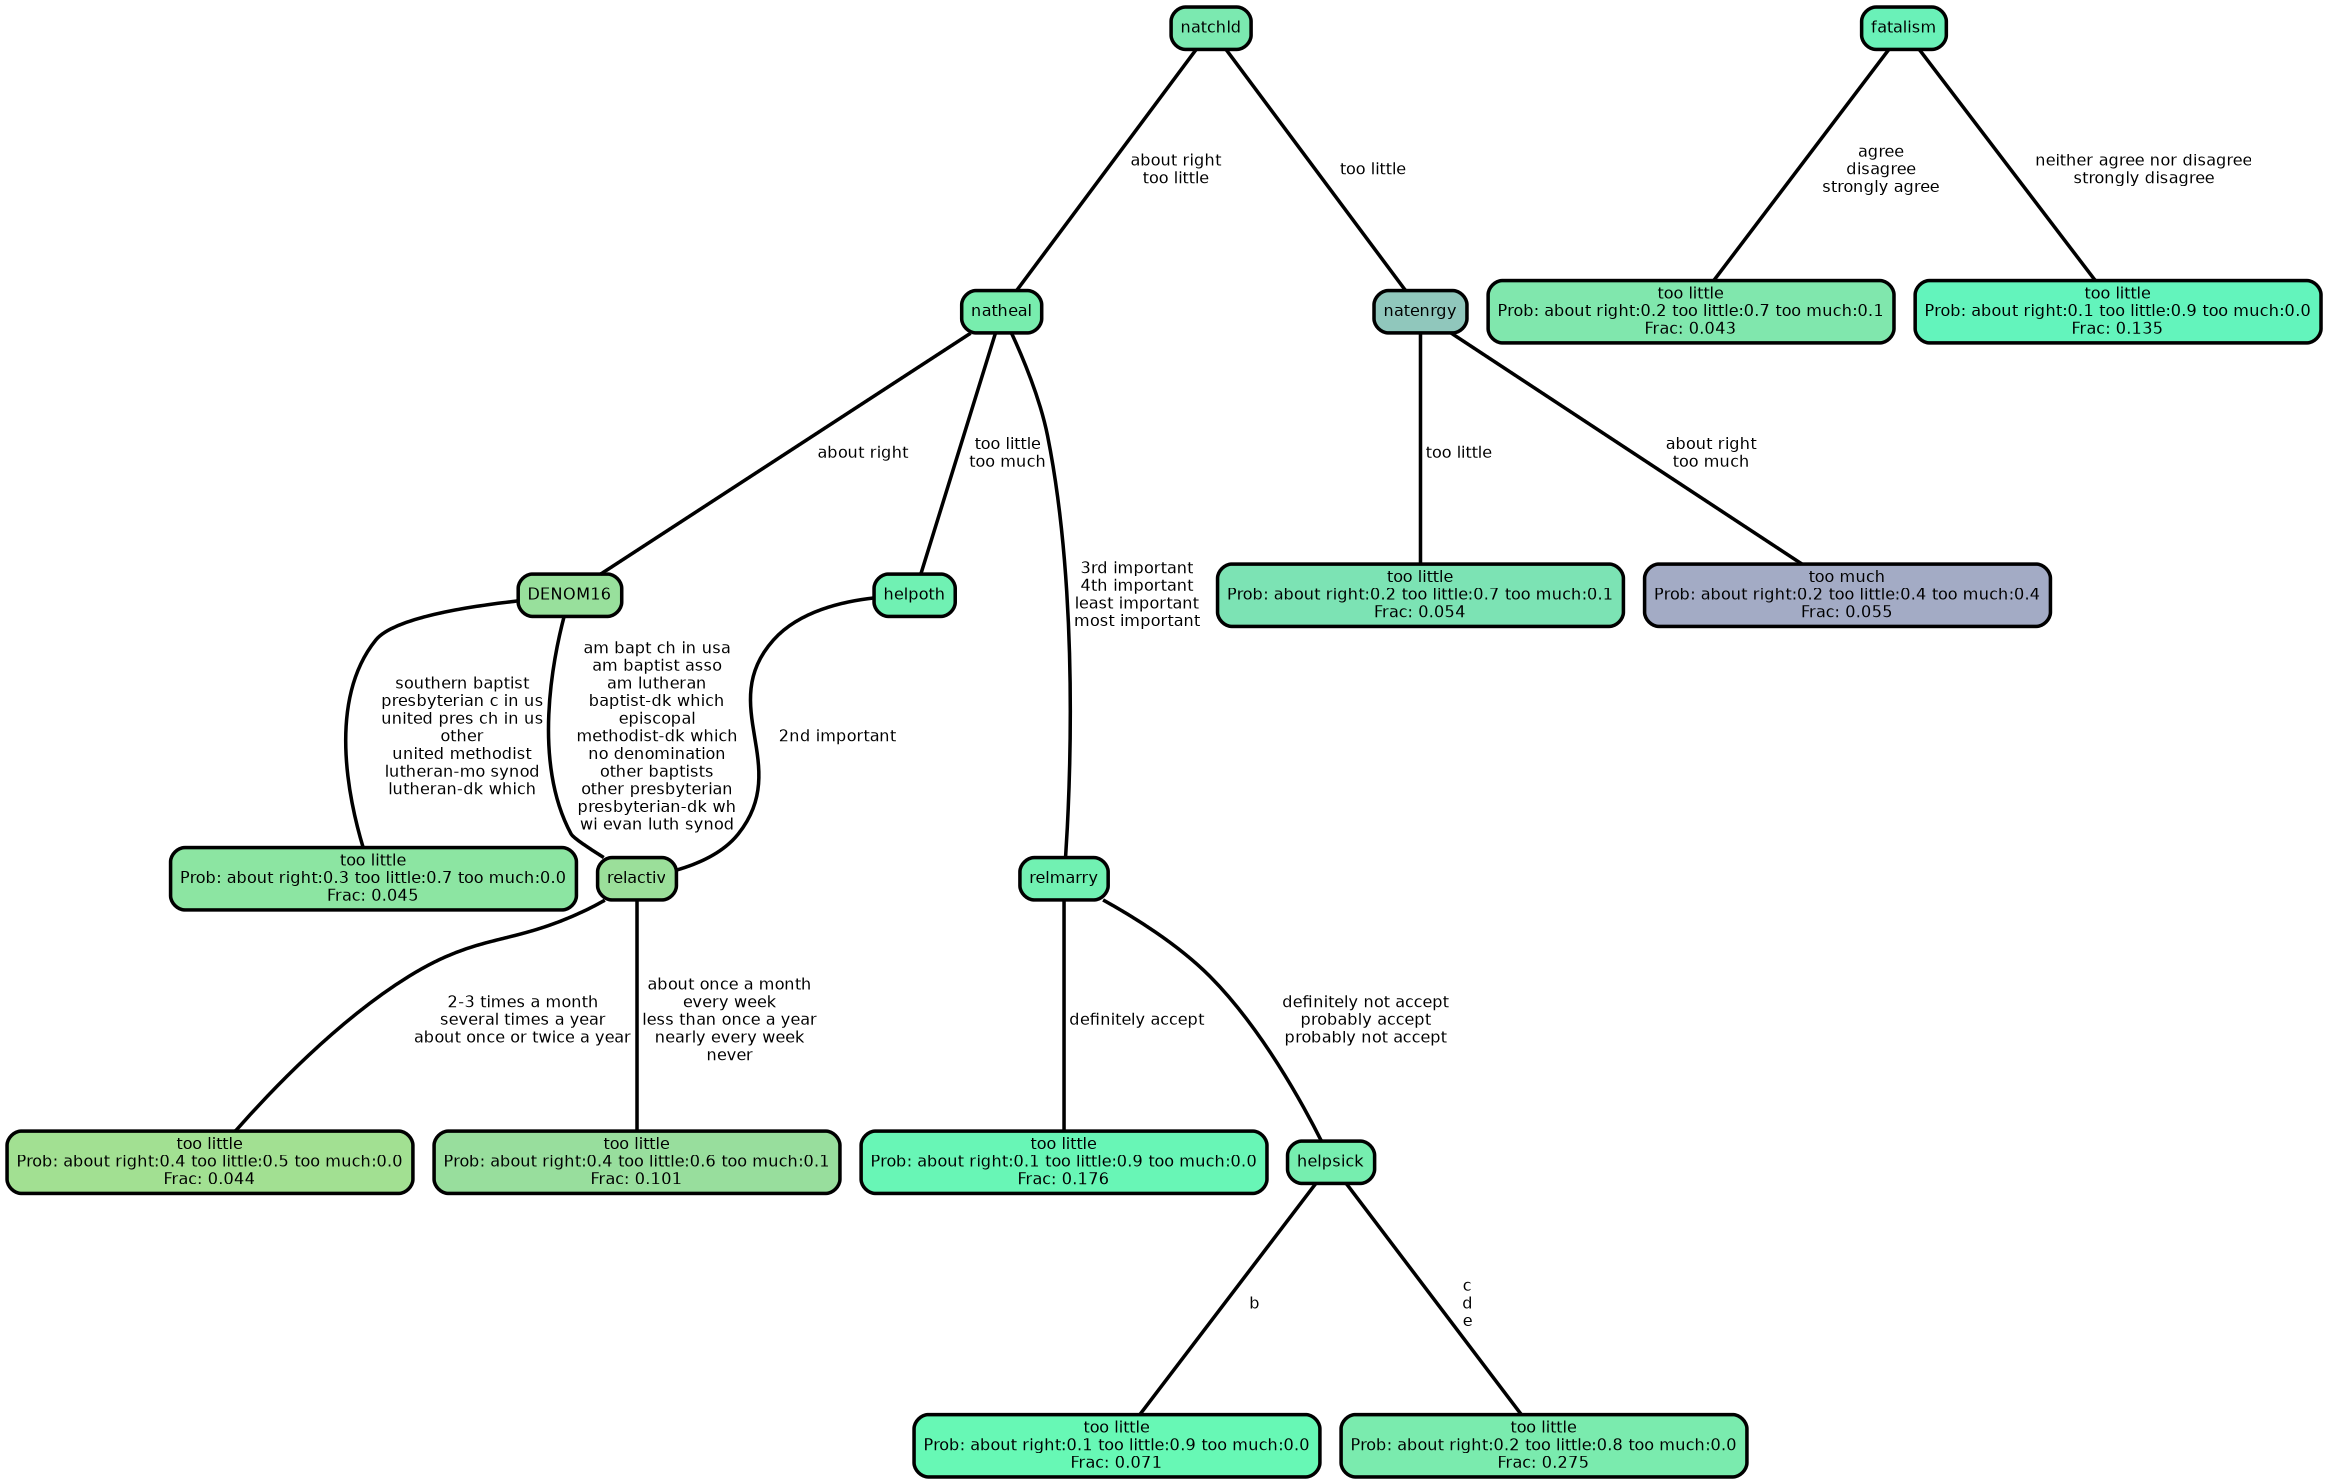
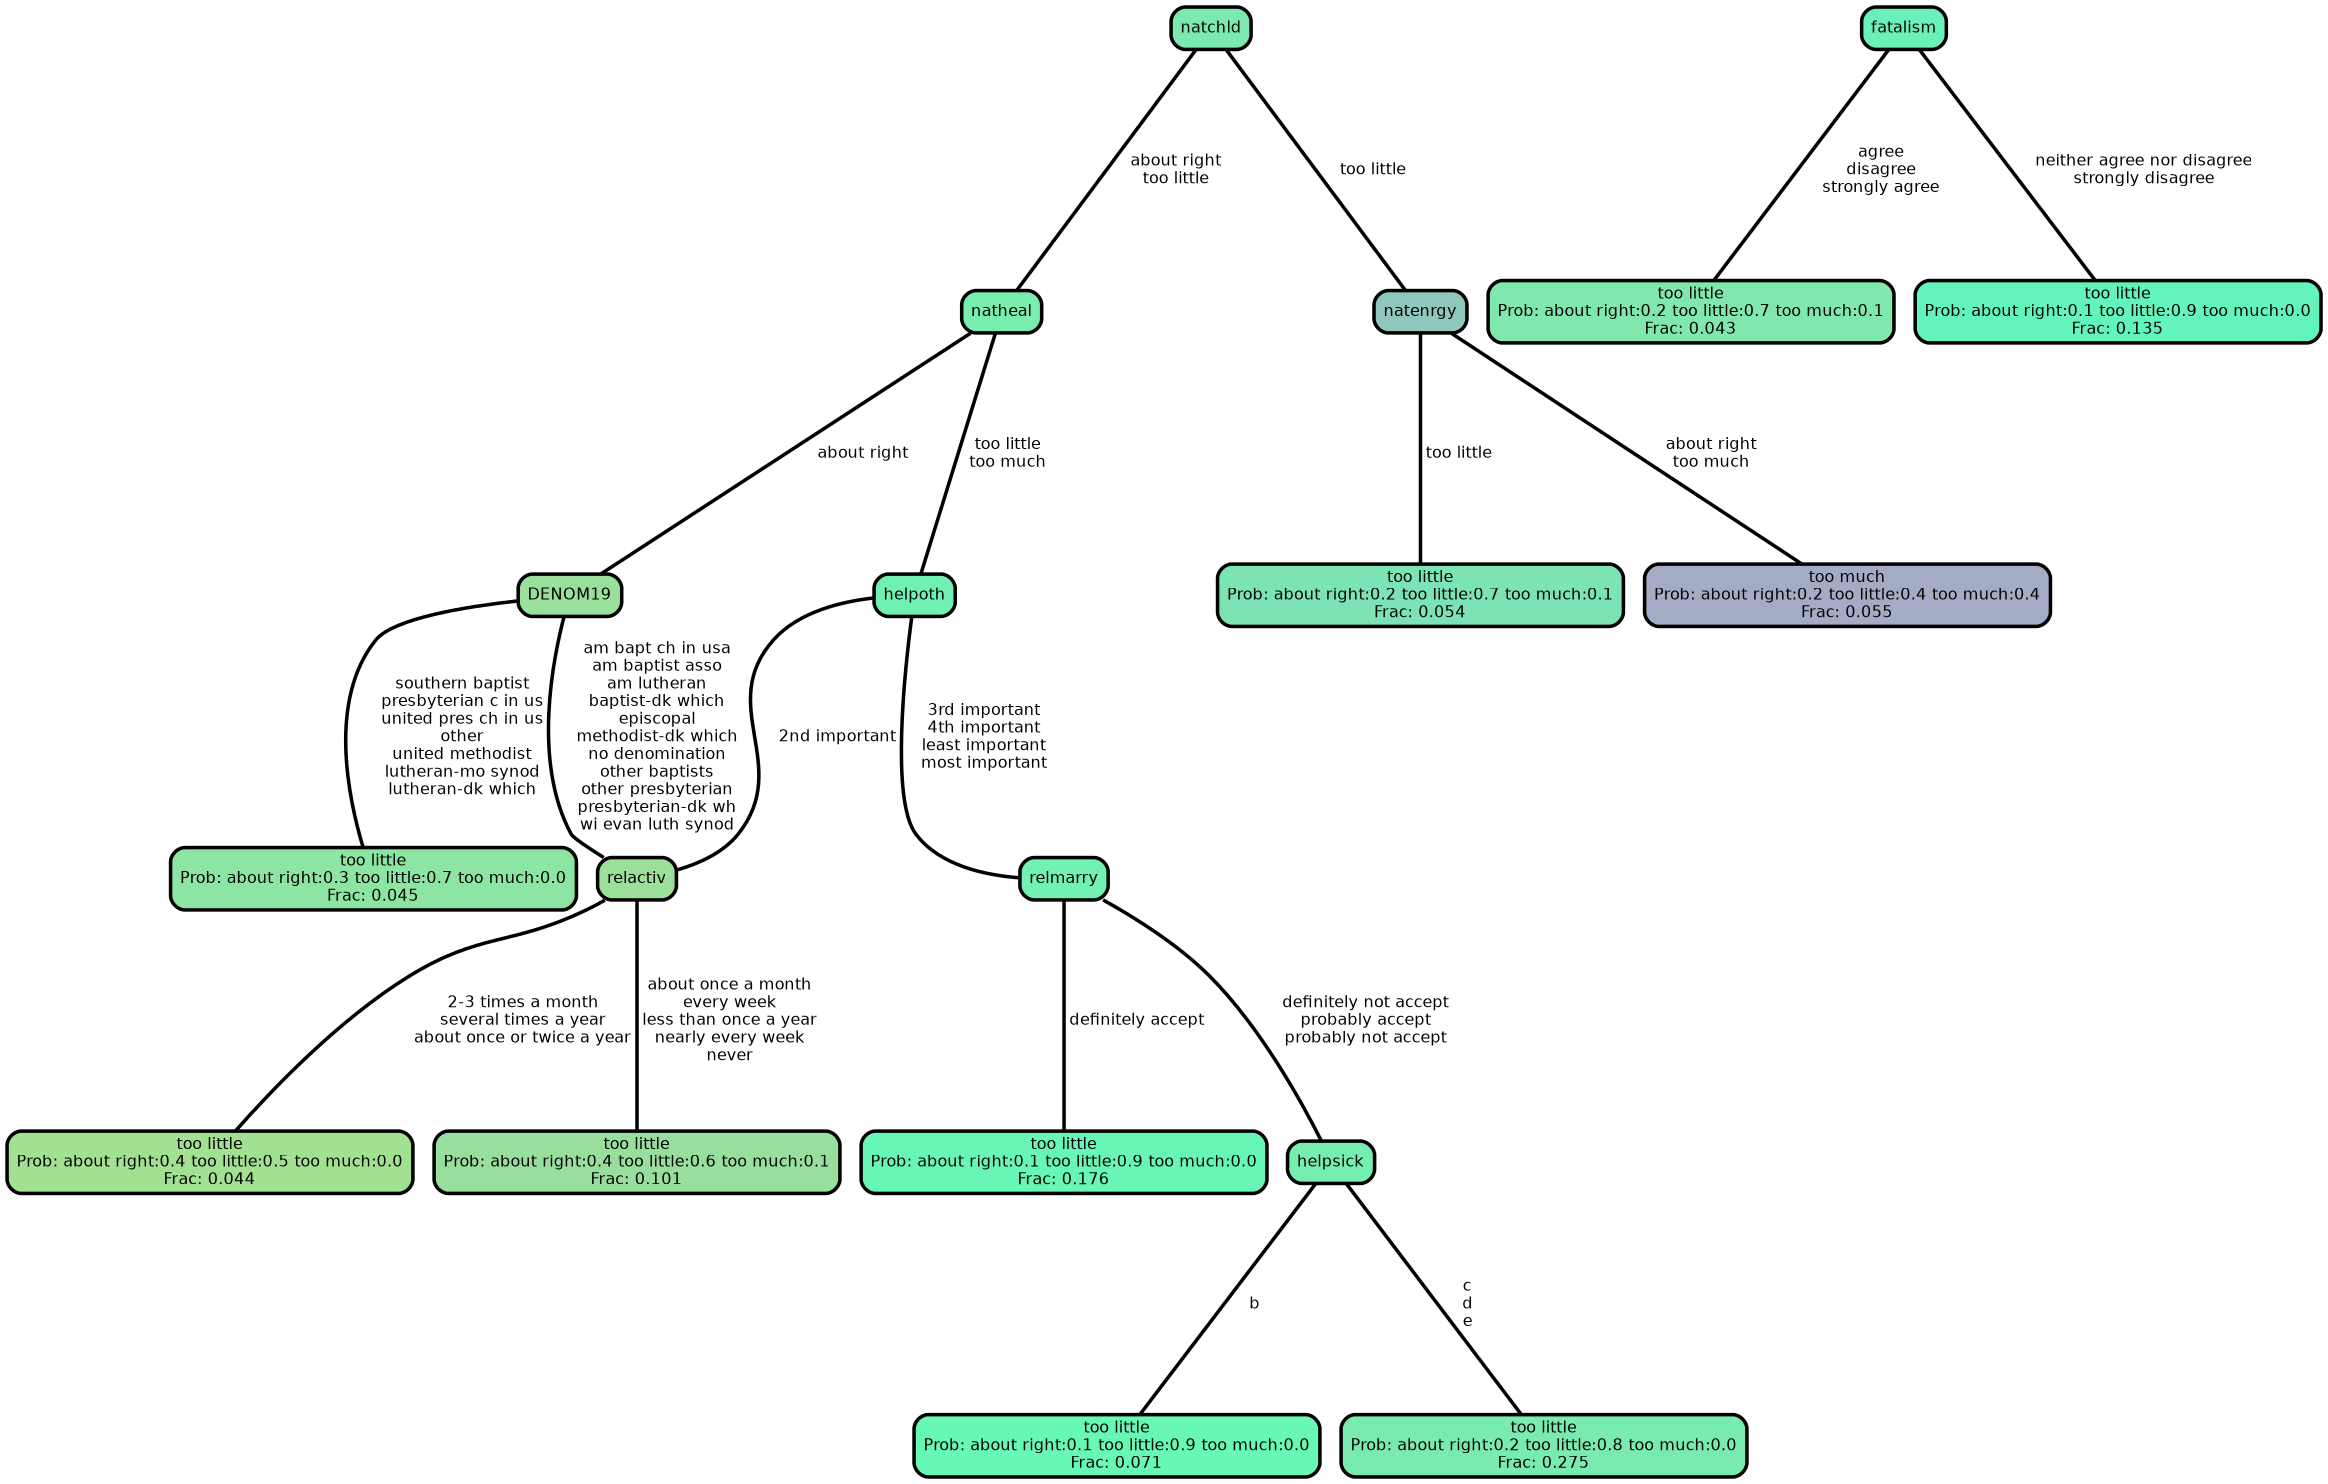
edge "natheal" -- "relmarry": now "helpoth" -- "relmarry"
node "DENOM16": label "DENOM16" -> "DENOM19"
